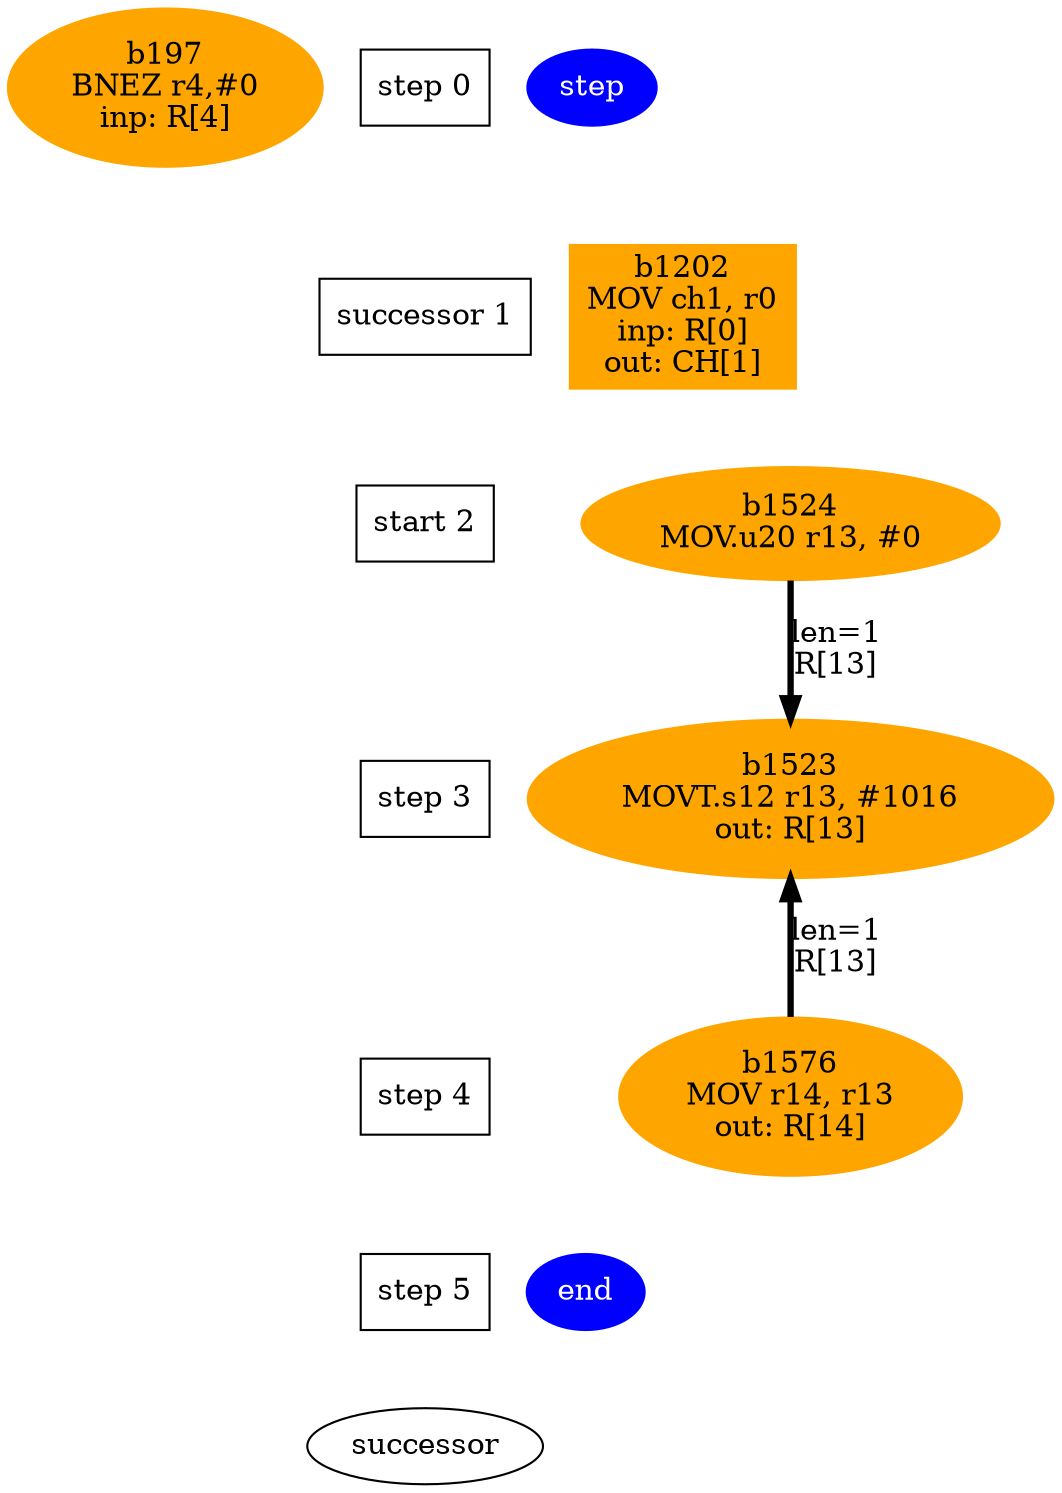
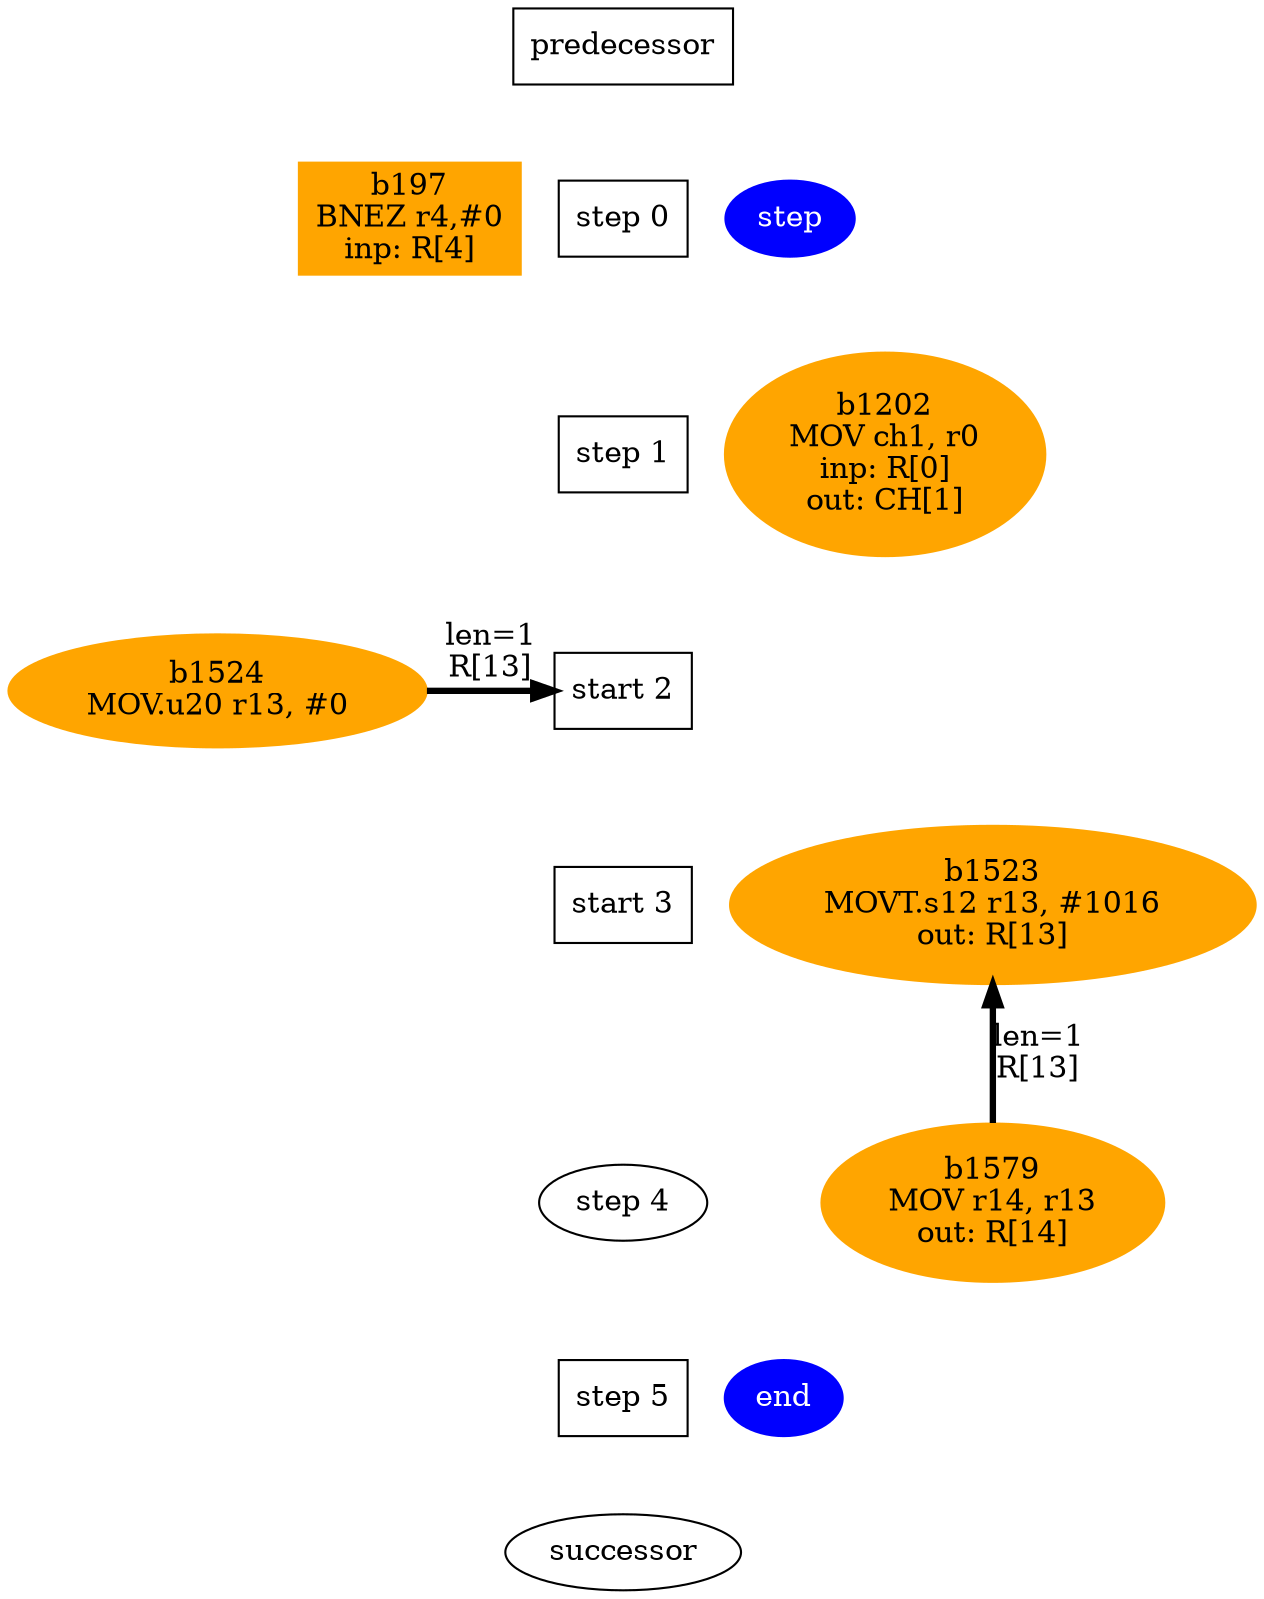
node "predecessor": added
node "b197 BNEZ r4,#0 inp: R[4]": shape ellipse -> box
node "successor 1": label "successor 1" -> "step 1"
node "b1202 MOV ch1, r0 inp: R[0] out: CH[1]": shape box -> ellipse
edge "b1524 MOV.u20 r13, #0" -> "b1523 MOVT.s12 r13, #1016 out: R[13]": now "b1524 MOV.u20 r13, #0" -> "start 2"
node "step 3": label "step 3" -> "start 3"
node "step 4": shape box -> ellipse
node "b1576 MOV r14, r13 out: R[14]": label "b1576 MOV r14, r13 out: R[14]" -> "b1579 MOV r14, r13 out: R[14]"
